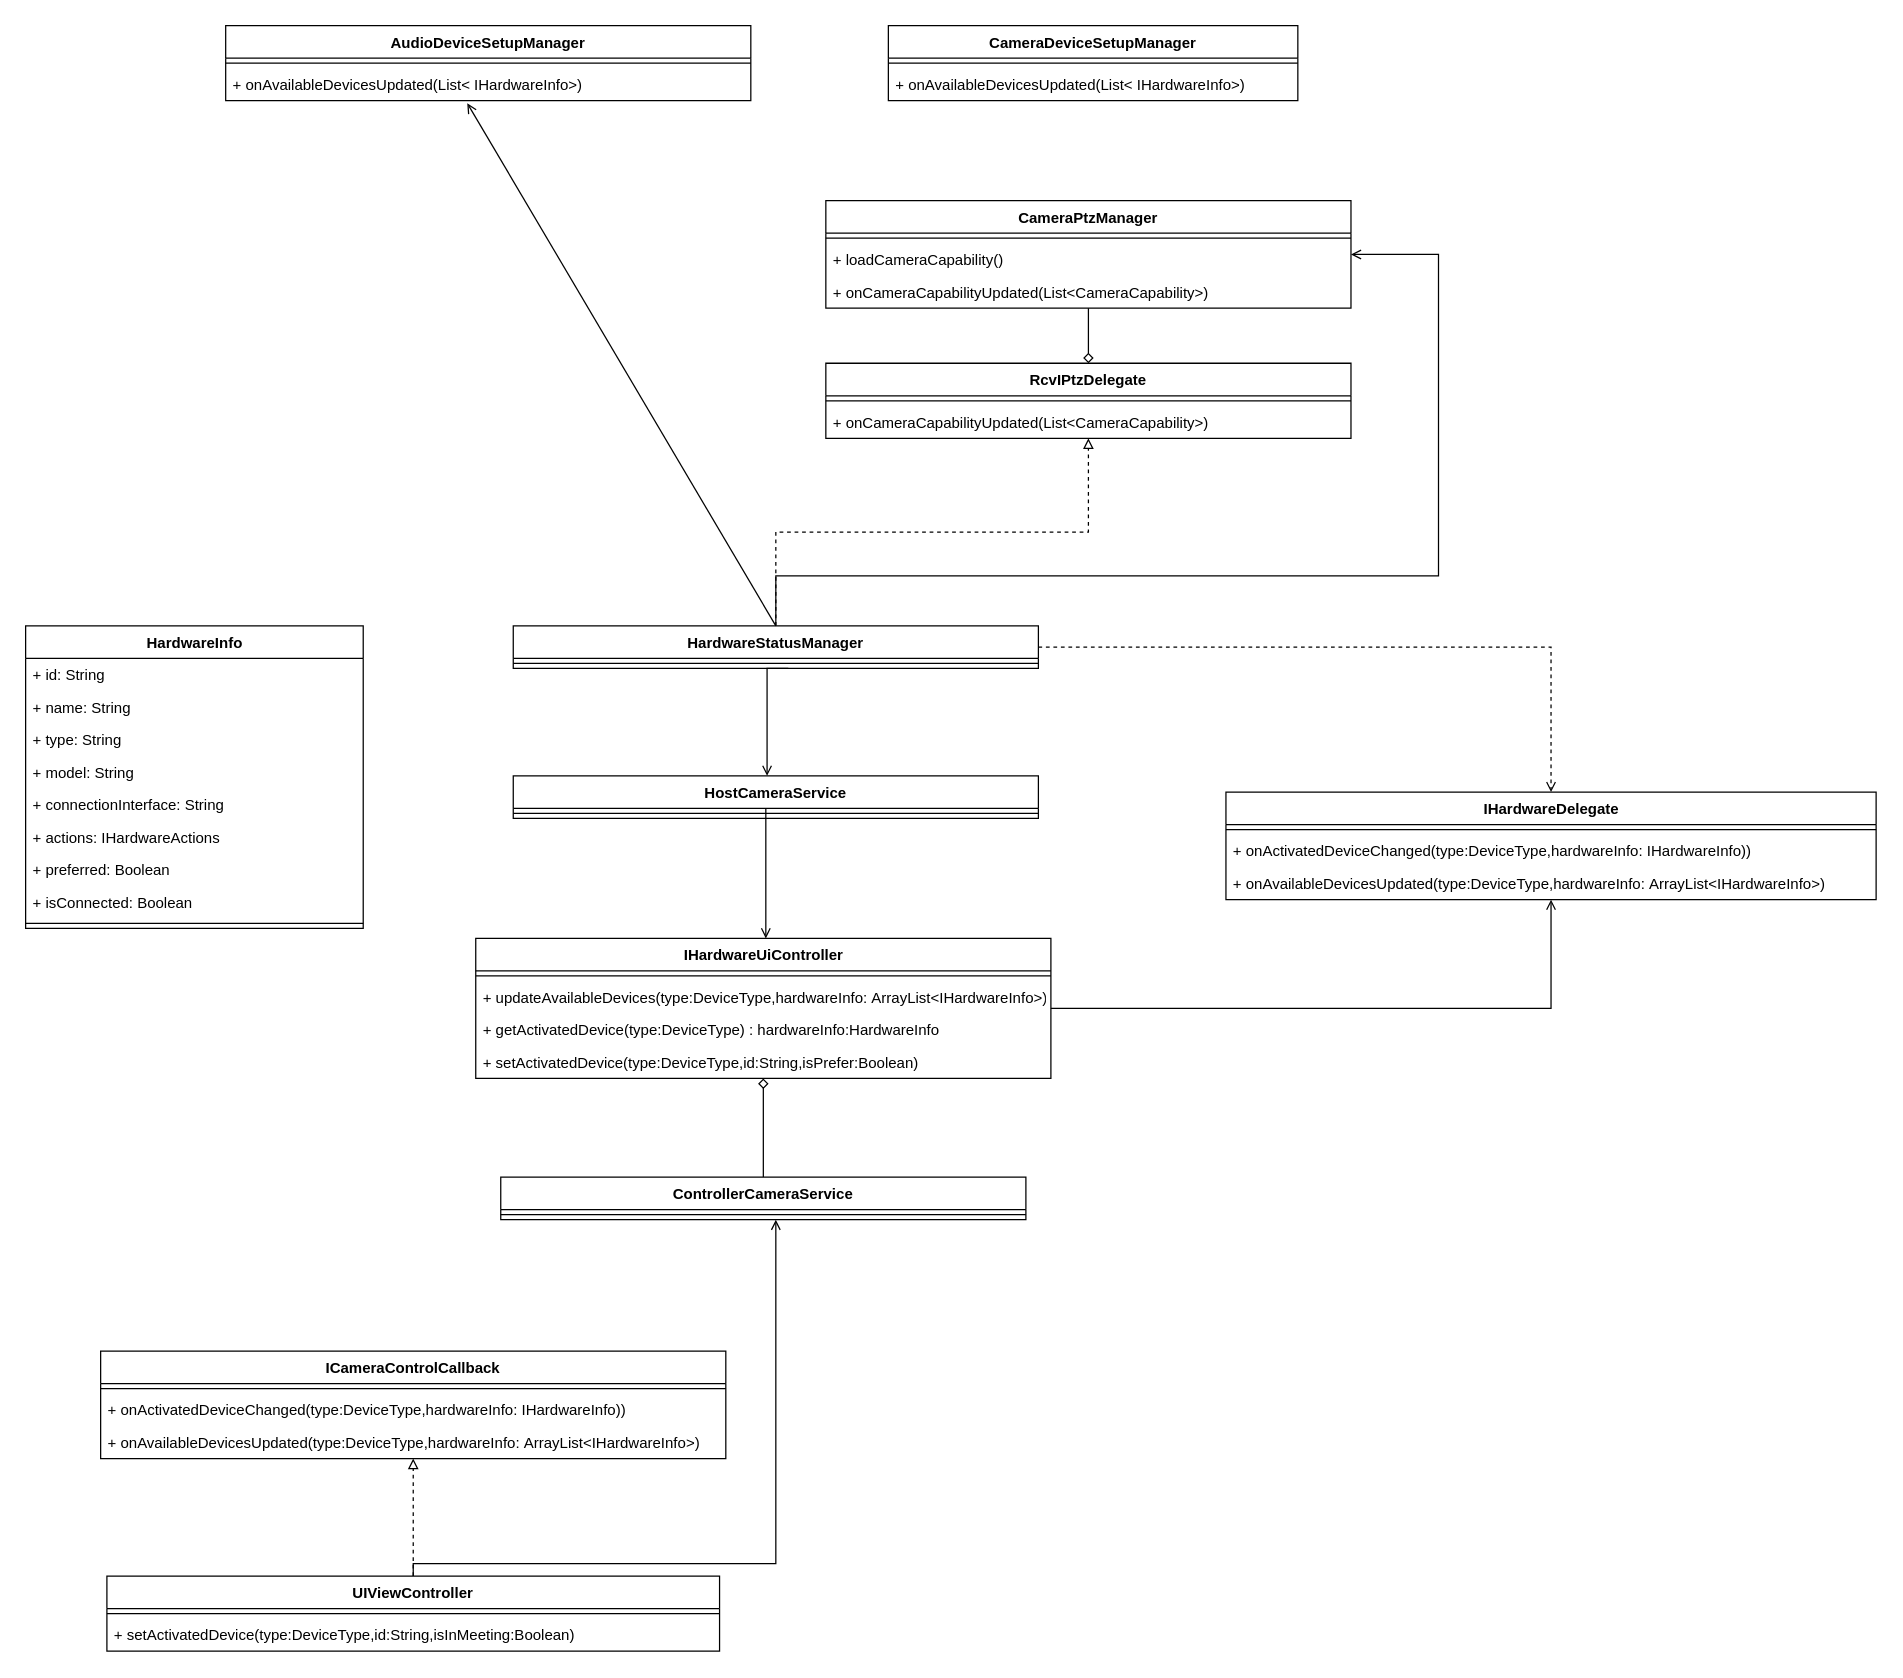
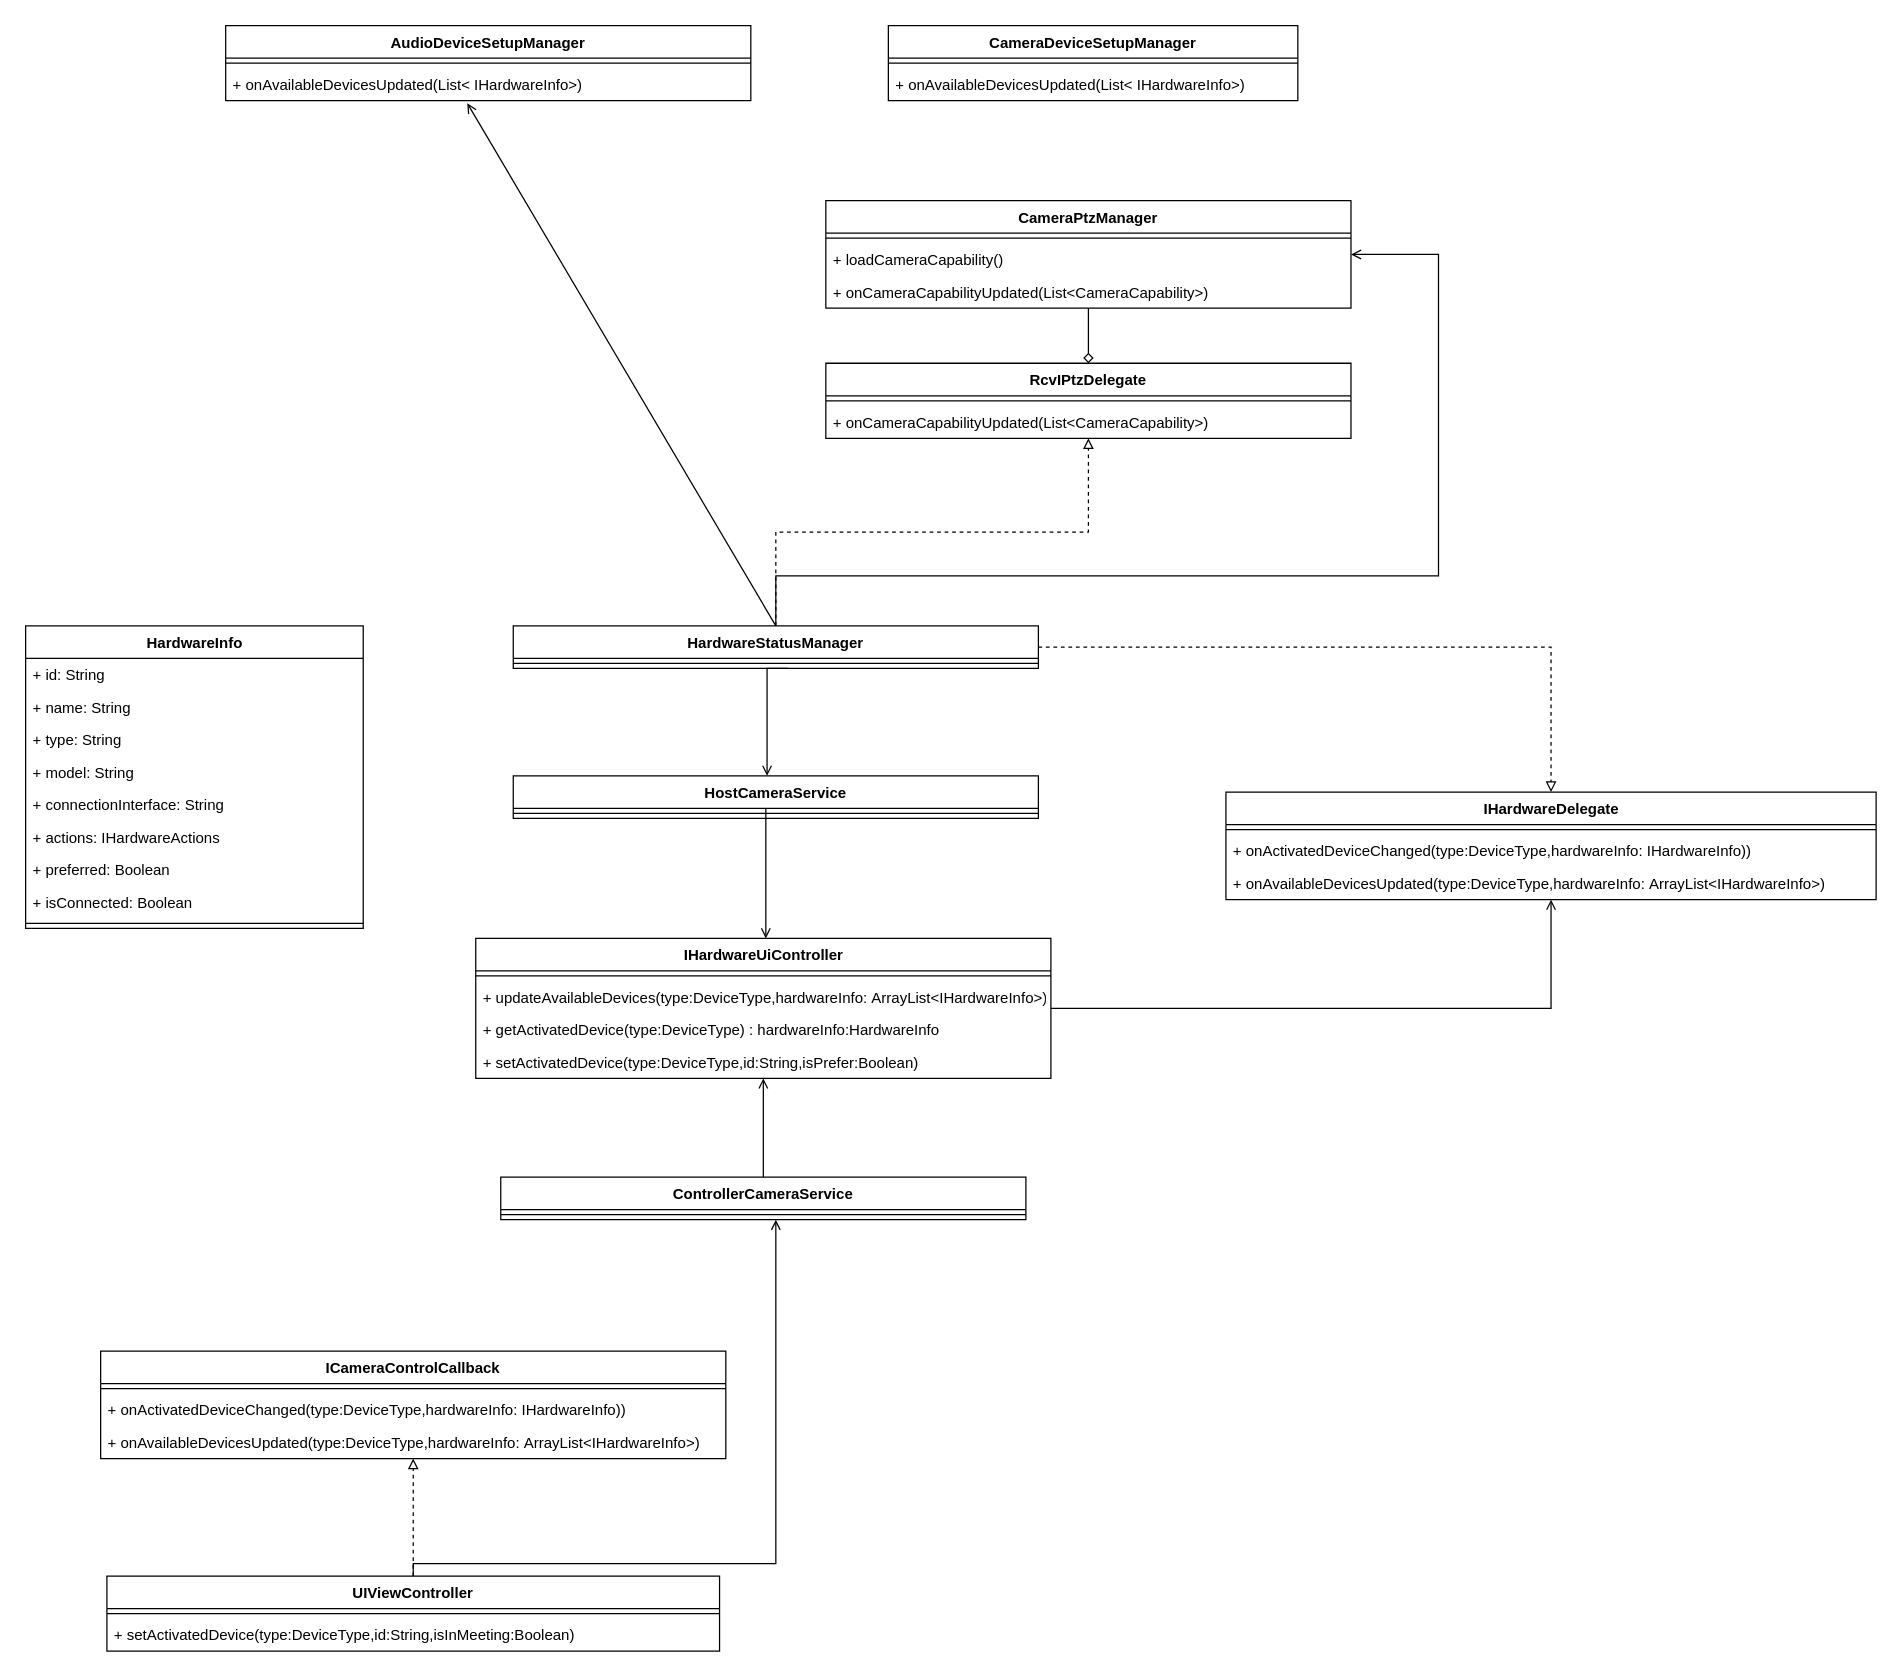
edge "HardwareStatusManager" -> "IHardwareDelegate": arrowhead open -> block
edge "ControllerCameraService" -> "IHardwareUiController": arrowhead diamond -> open
